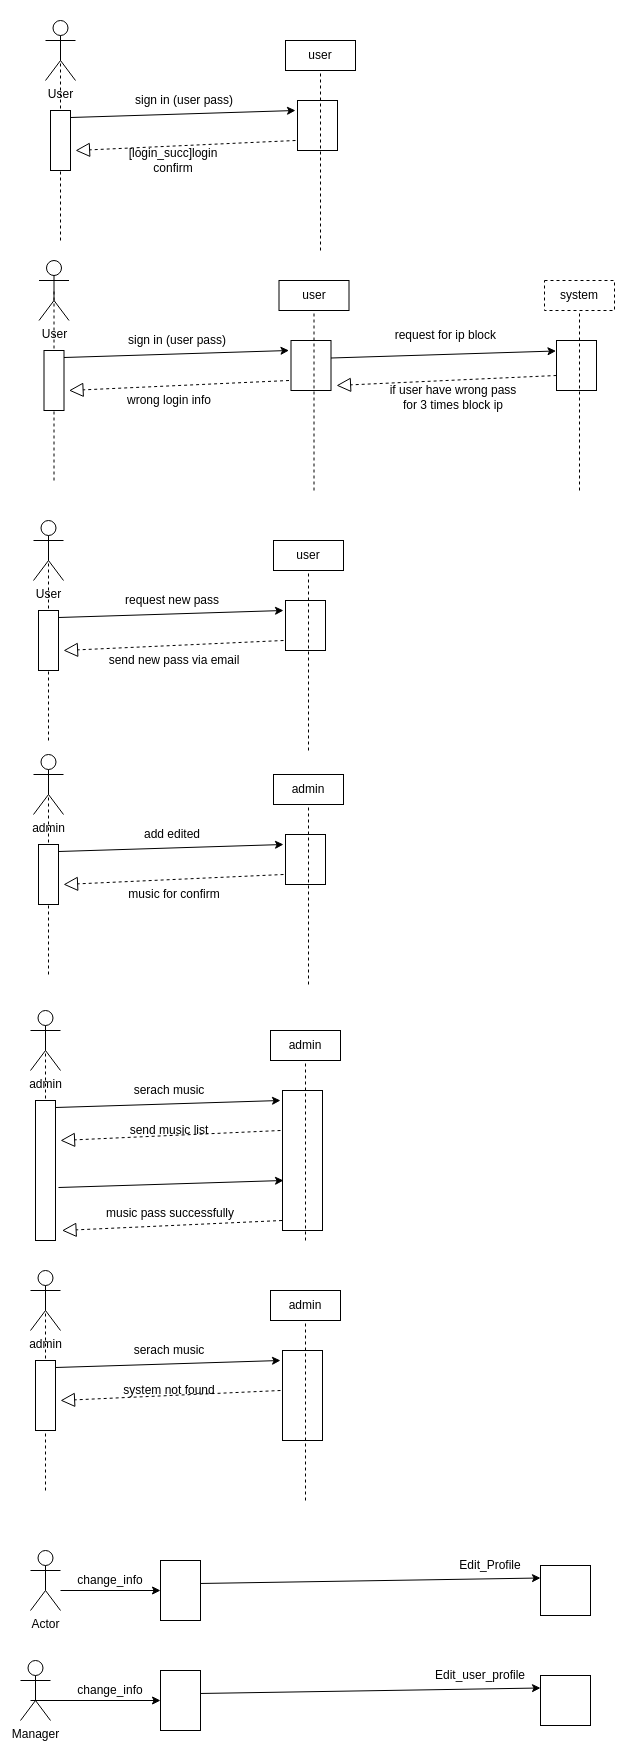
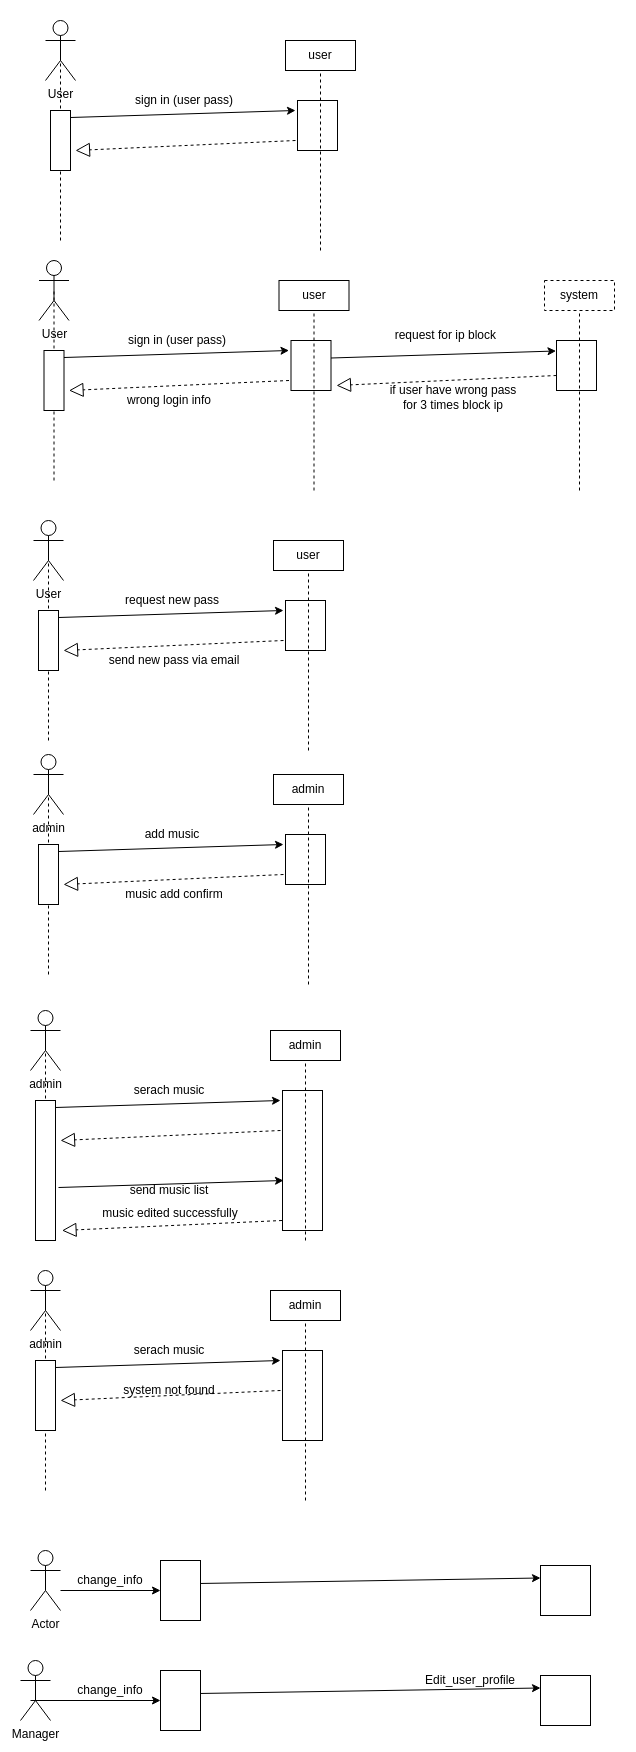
node "[login_succ]login confirm": removed
node "add edited": label "add edited" -> "add music"
node "music for confirm": label "music for confirm" -> "music add confirm"
node "send music list": moved (169, 1131) -> (169, 1191)
node "music pass successfully": label "music pass successfully" -> "music edited successfully"
node "Edit_Profile": removed
node "Edit_user_profile": moved (481, 1676) -> (471, 1681)
